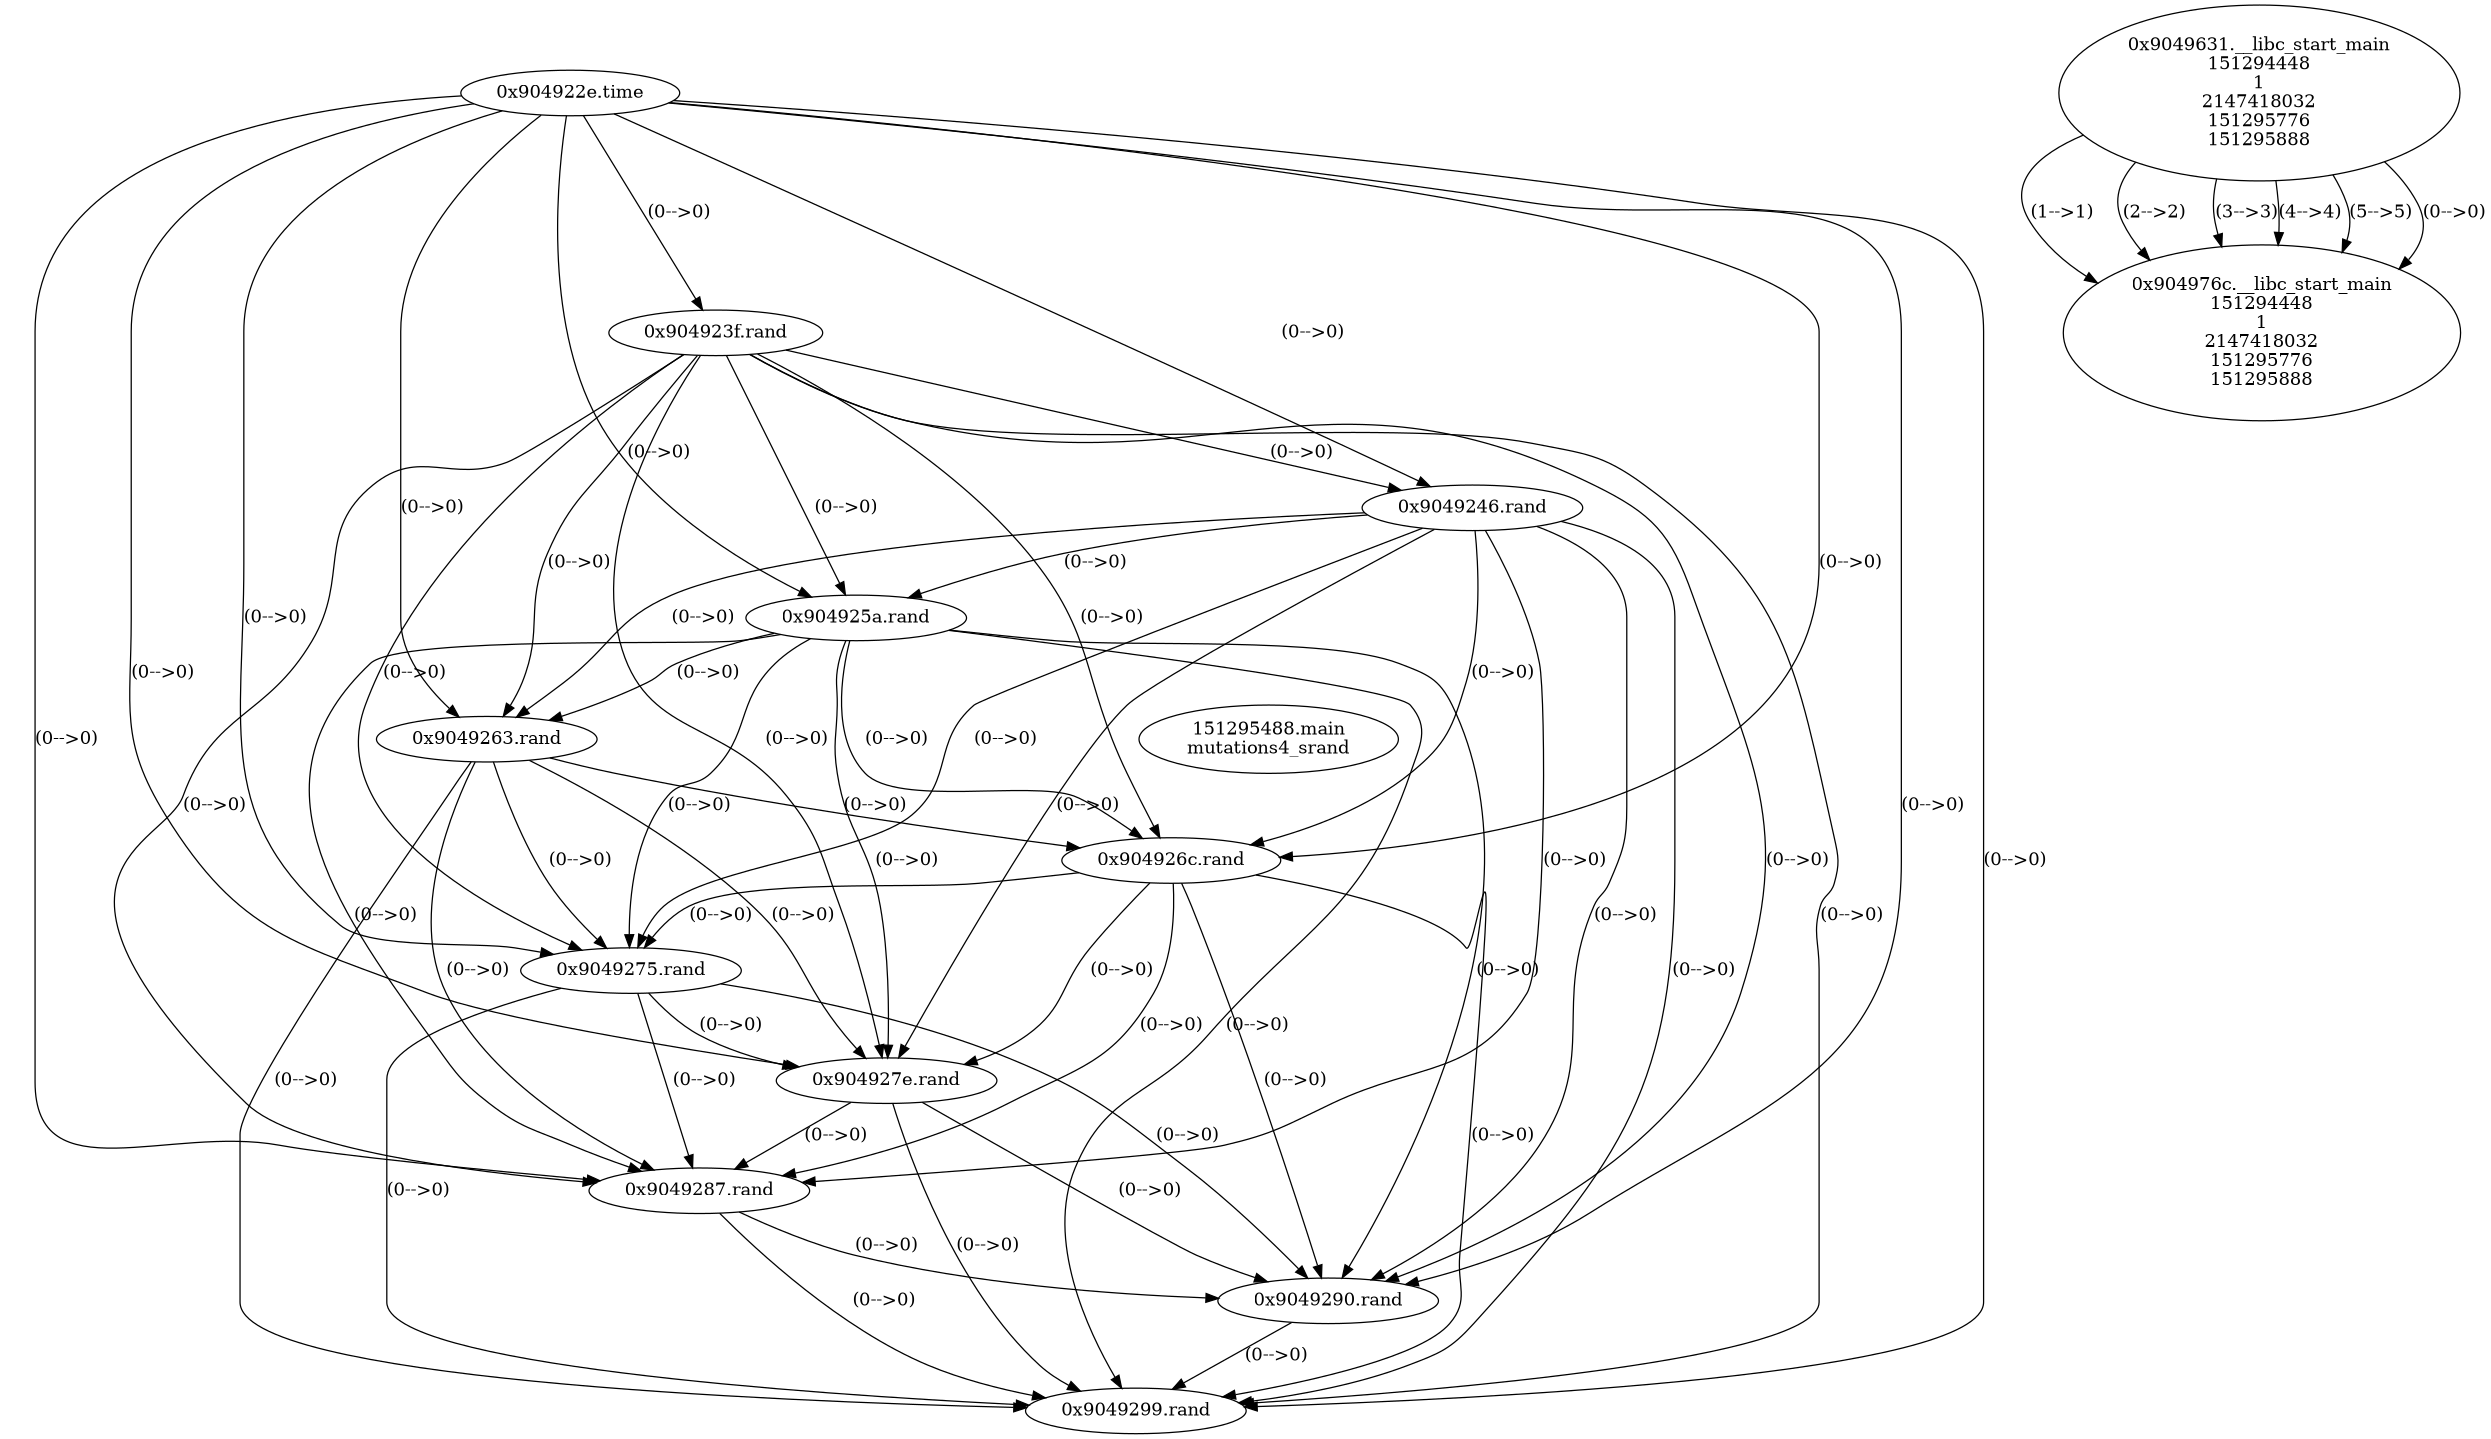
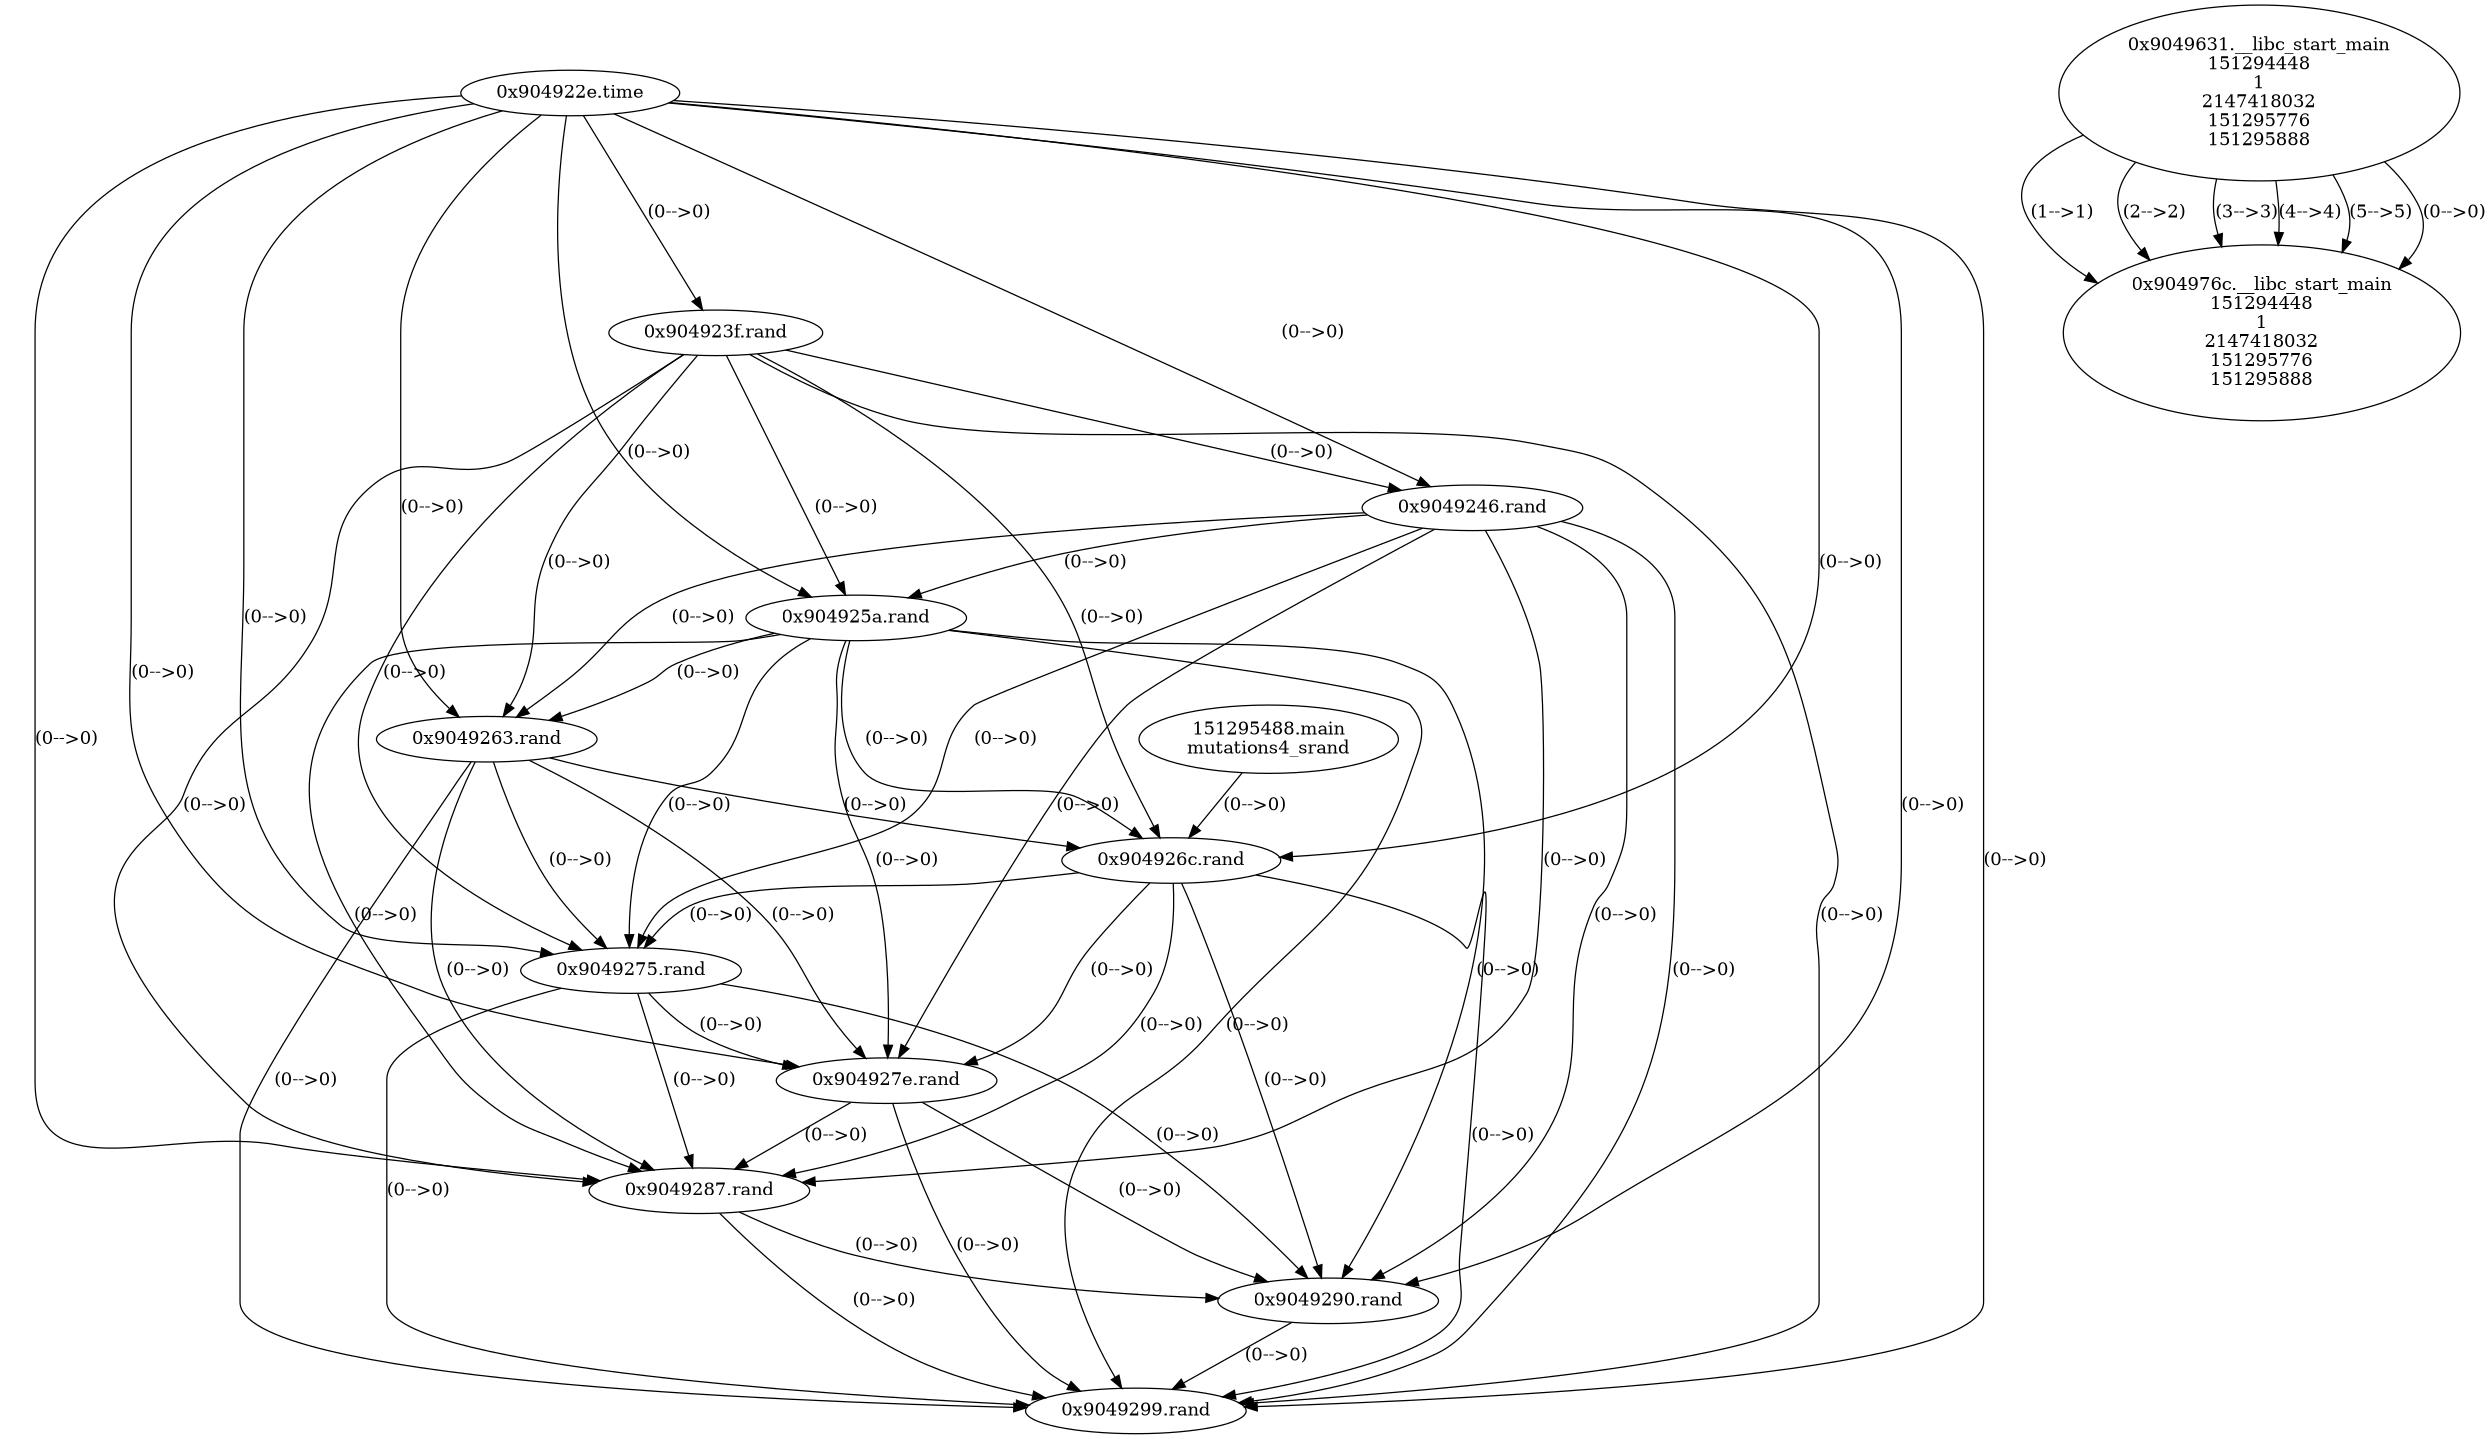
edge "0x904923f.rand" -> "0x9049290.rand": removed, label "(0-->0)"
edge "0x904923f.rand" -> "0x904927e.rand": removed, label "(0-->0)"
edge "0x9049246.rand" -> "0x904926c.rand": now "151295488.main mutations4_srand" -> "0x904926c.rand"
